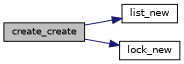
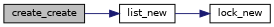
edge "create_create" -> "lock_new": now "list_new" -> "lock_new"
